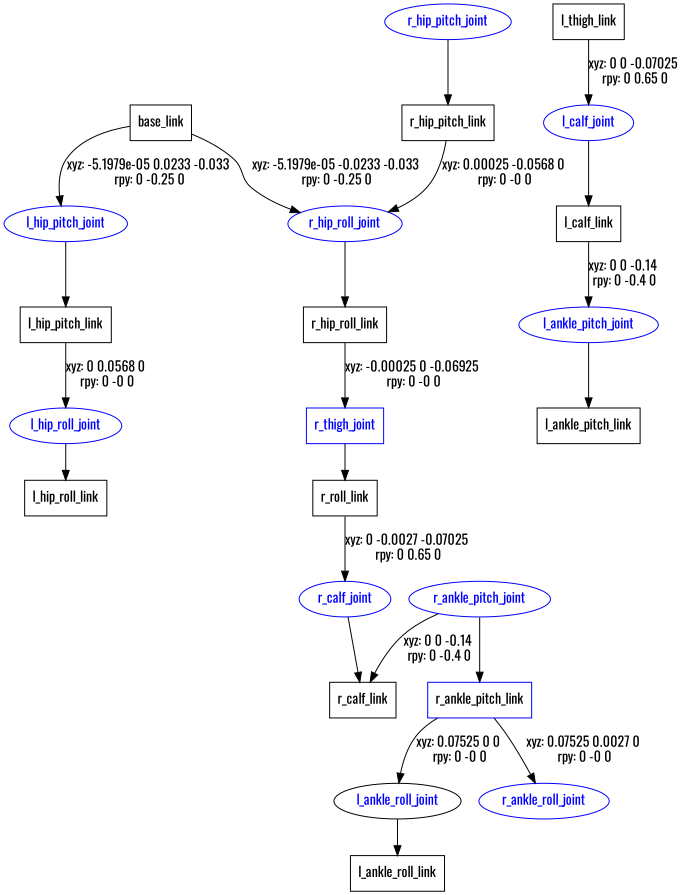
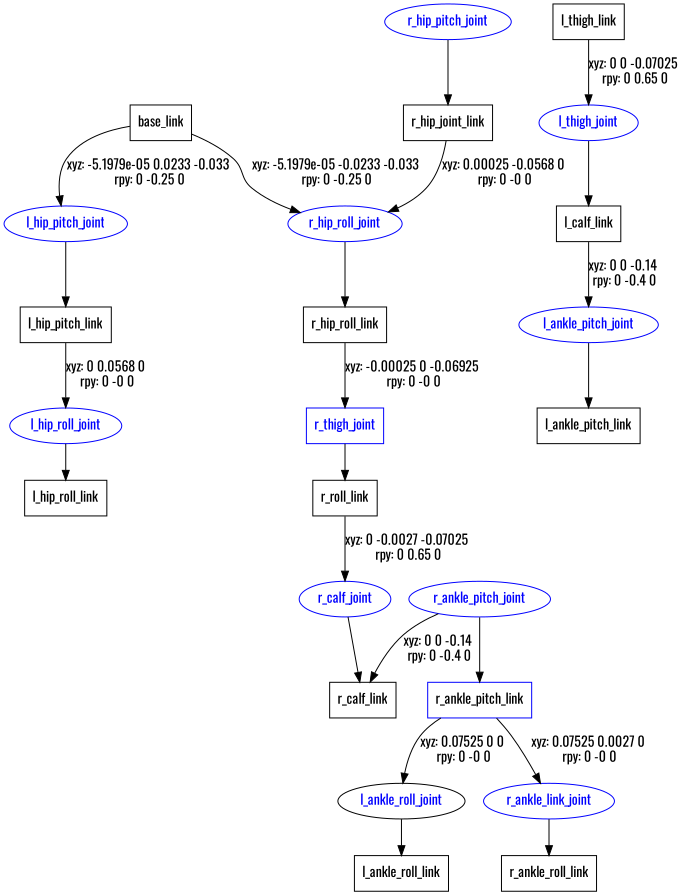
node "r_hip_pitch_link": label "r_hip_pitch_link" -> "r_hip_joint_link"
node "l_calf_joint": label "l_calf_joint" -> "l_thigh_joint"
node "r_ankle_roll_joint": label "r_ankle_roll_joint" -> "r_ankle_link_joint"
node "r_ankle_roll_link": added
